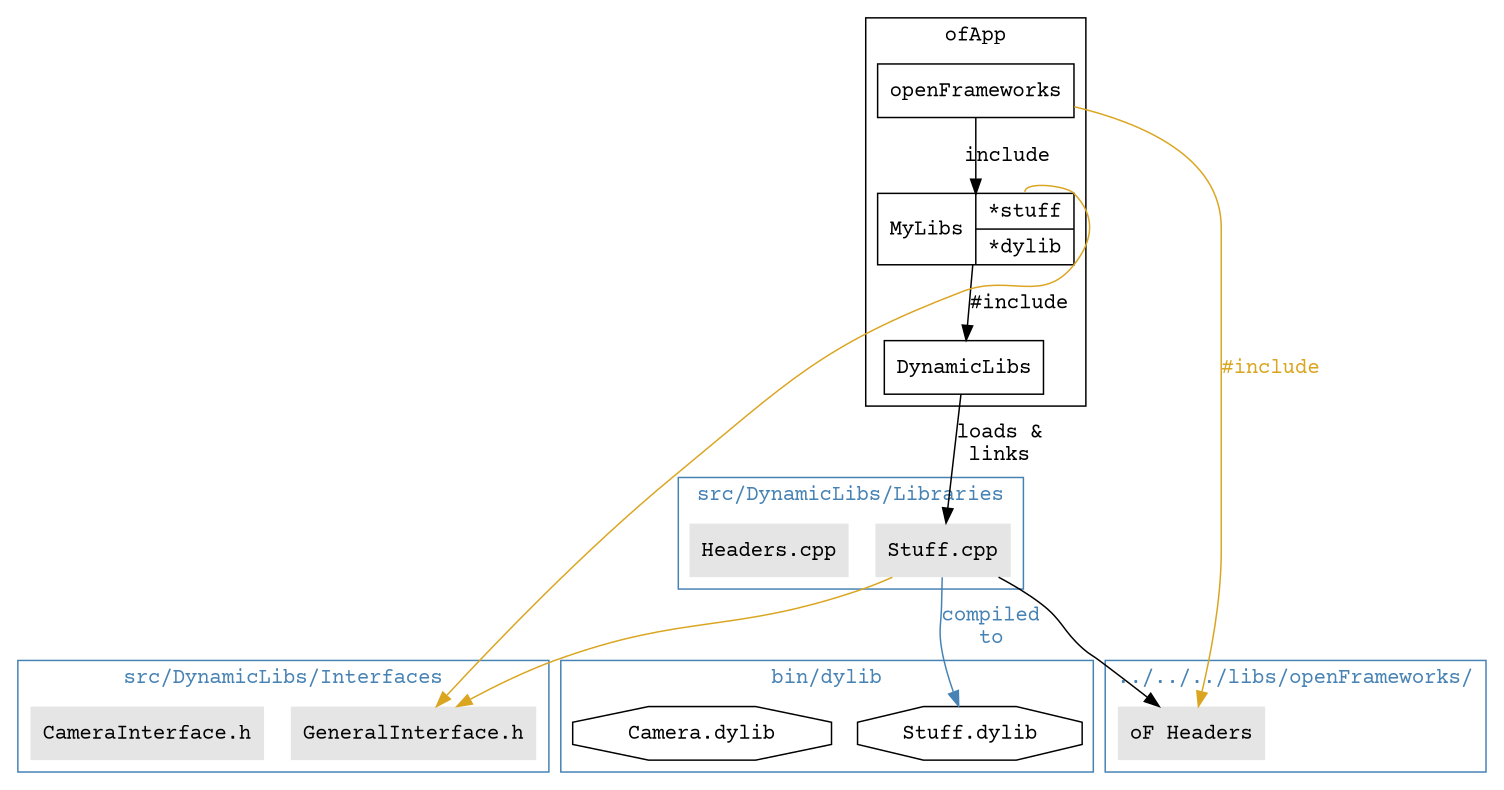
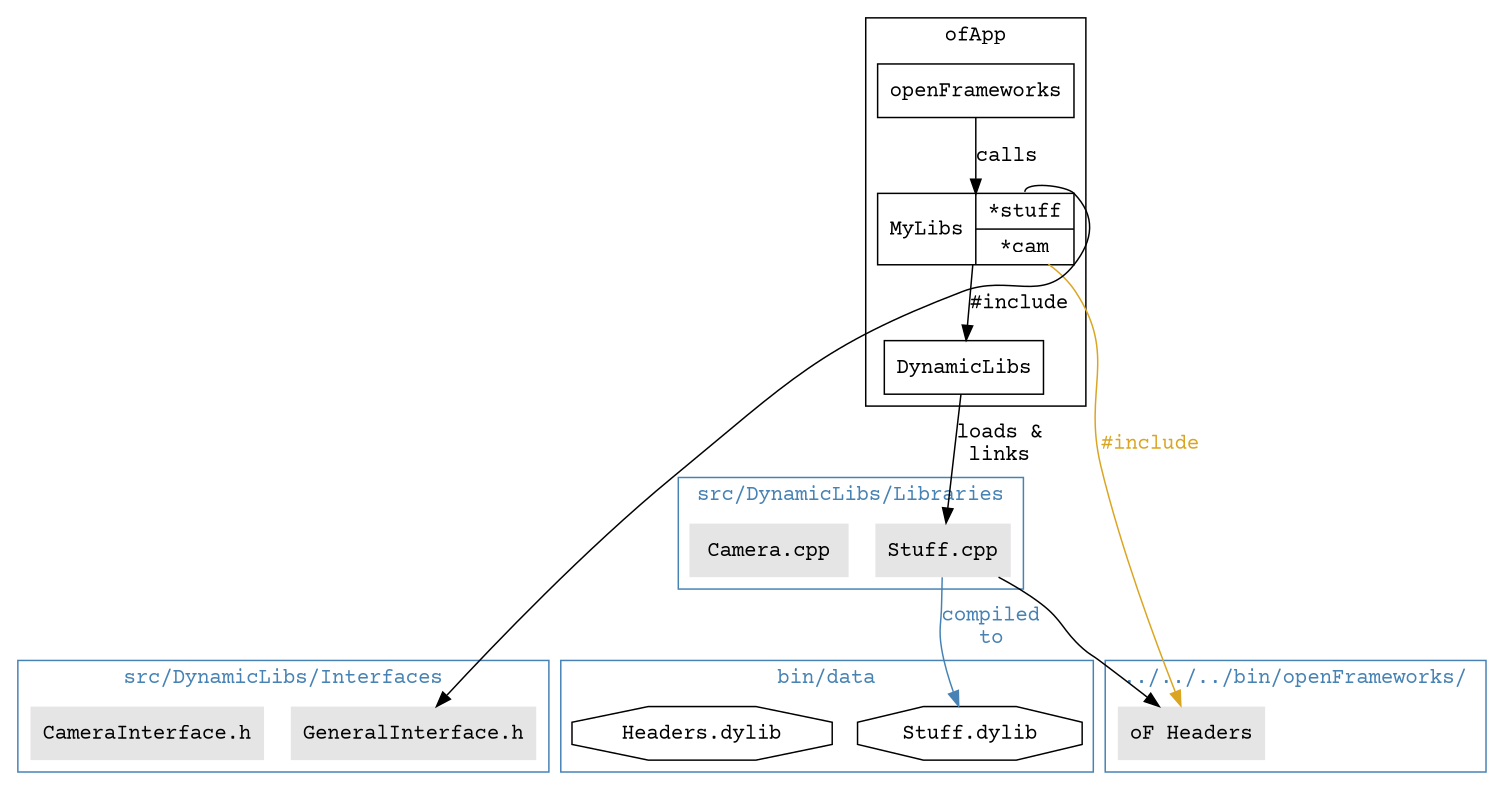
edge "openFrameworks" -> "MyLibs": label "include" -> "calls"
node "MyLibs": text "*dylib" -> "*cam"
edge "openFrameworks" -> "oF Headers": now "MyLibs" -> "oF Headers"
edge "MyLibs" -> "GeneralInterface.h": color goldenrod -> black
node "Headers.cpp": label "Headers.cpp" -> "Camera.cpp"
edge "Stuff.cpp" -> "GeneralInterface.h": removed
cluster "bin/dylib": label "bin/dylib" -> "bin/data"
cluster "../../../libs/openFrameworks/": label "../../../libs/openFrameworks/" -> "../../../bin/openFrameworks/"
node "Camera.dylib": label "Camera.dylib" -> "Headers.dylib"
